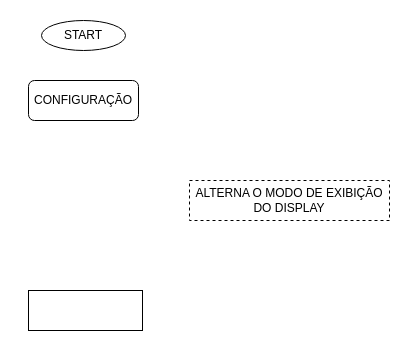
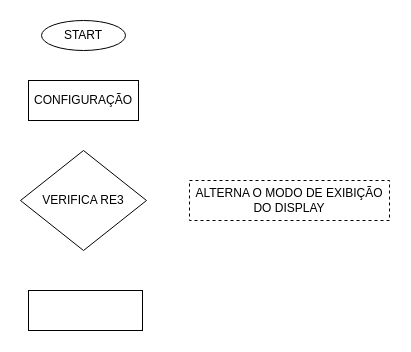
node "CONFIGURAÇÃO": shape rounded rectangle -> rectangle
node "VERIFICA RE3": added
